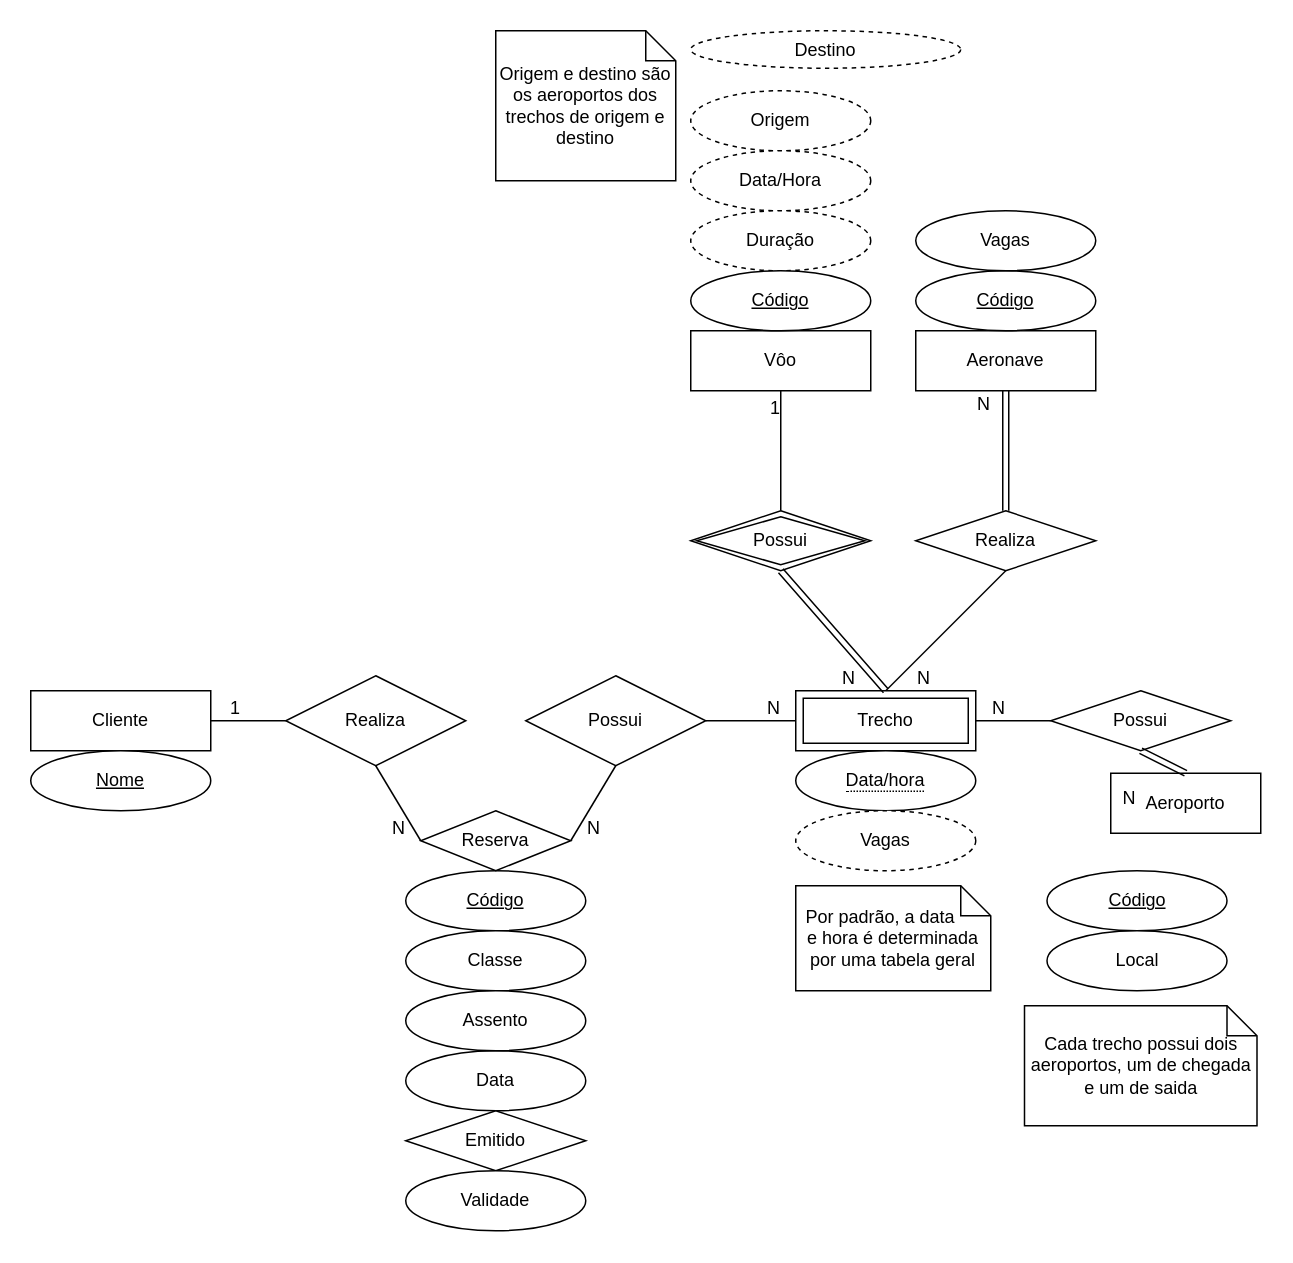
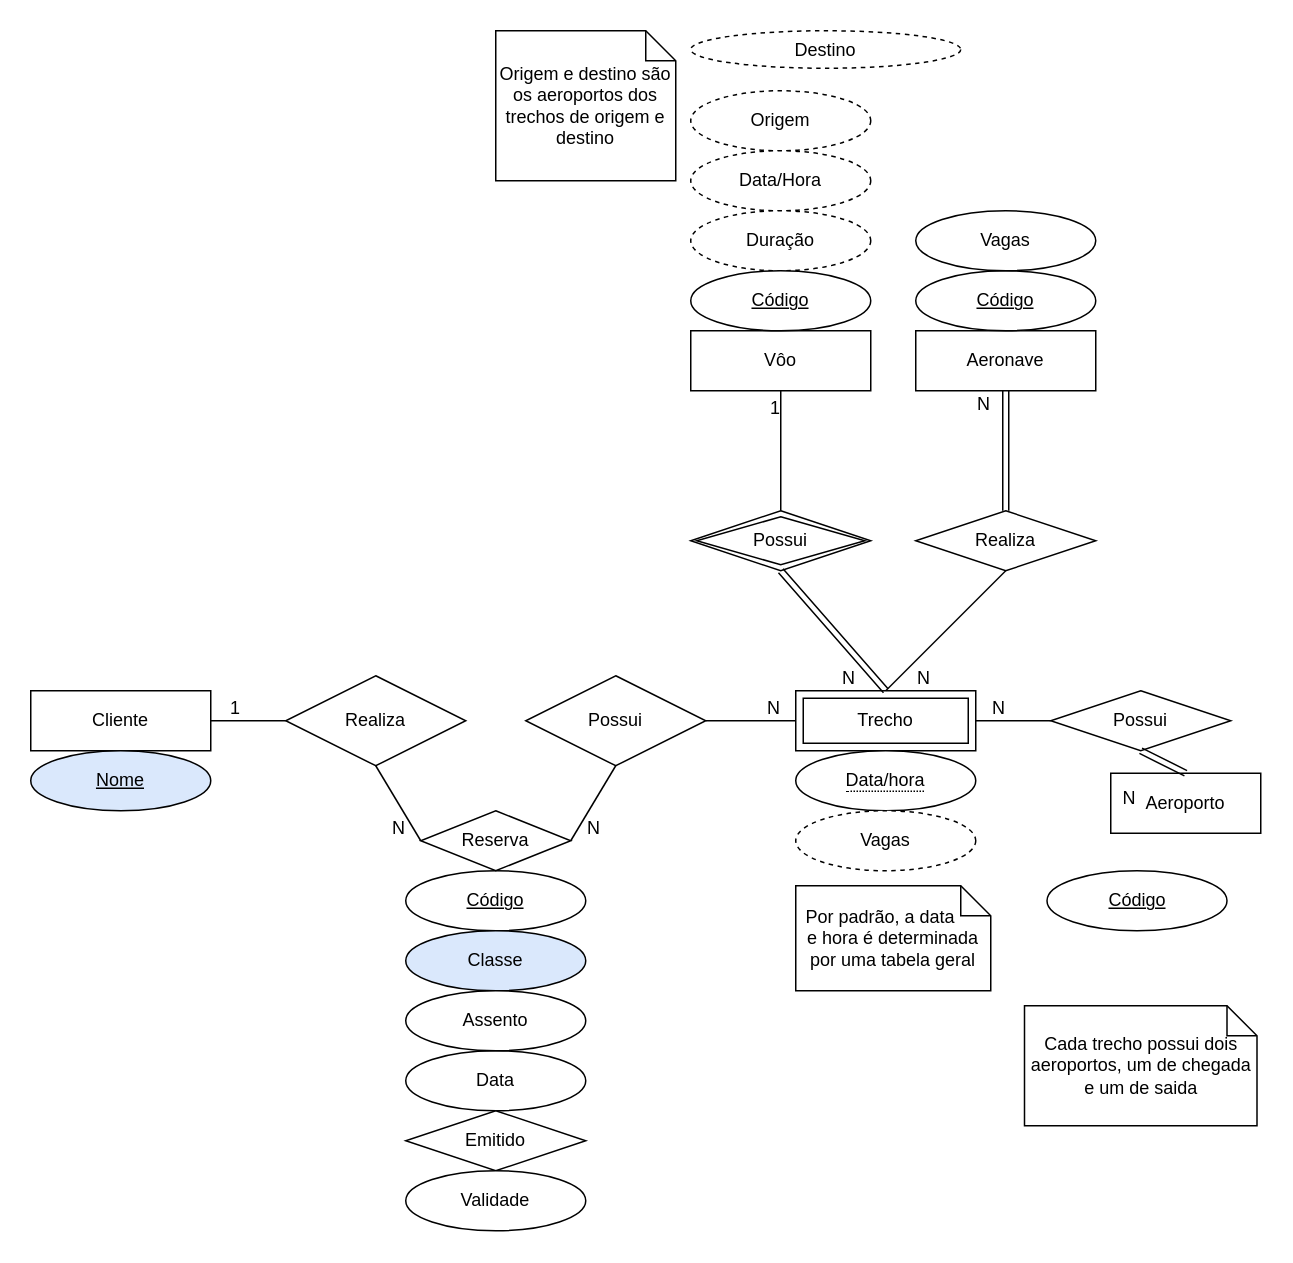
node "Nome": fillcolor #ffffff -> #dae8fc
node "Classe": fillcolor #ffffff -> #dae8fc
node "Local": removed
